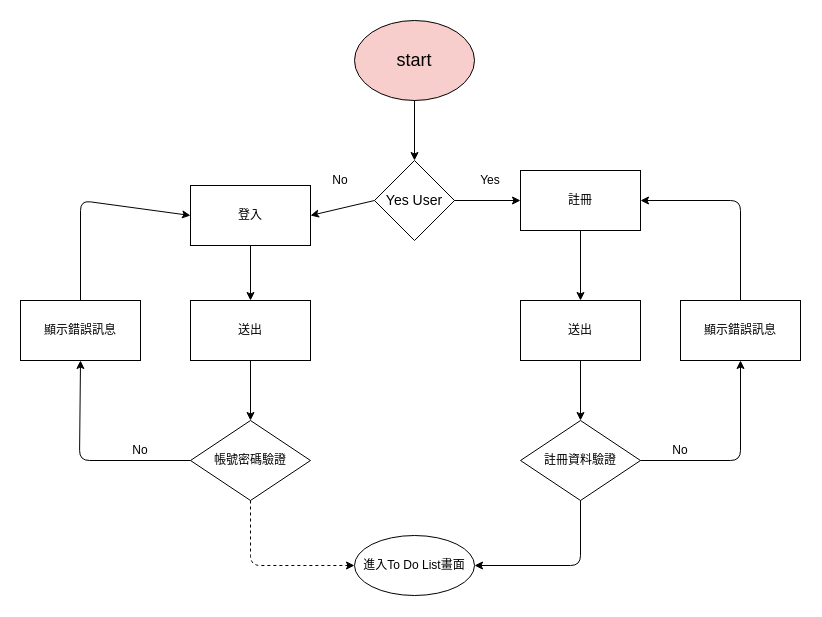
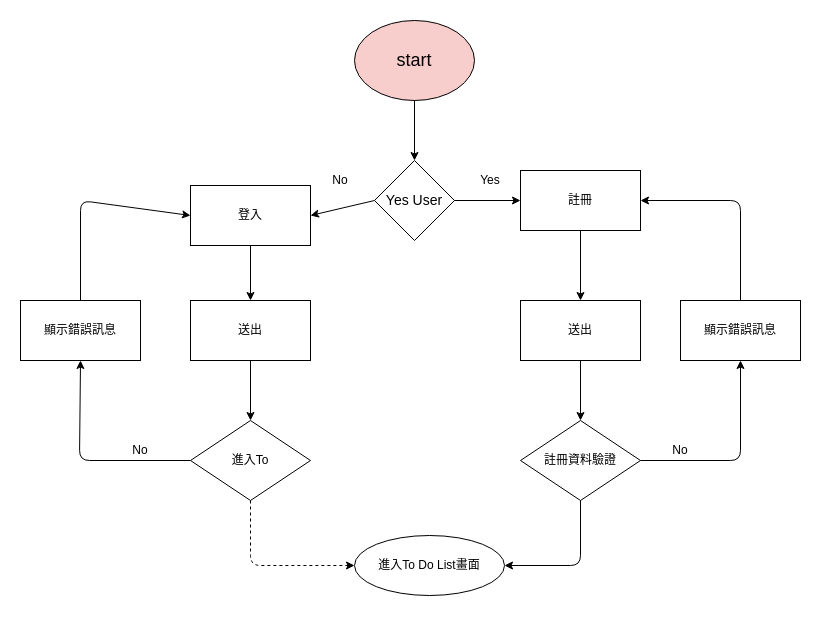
node "帳號密碼驗證": label "帳號密碼驗證" -> "進入To"
node "進入To Do List畫面": size 120x60 -> 150x60
